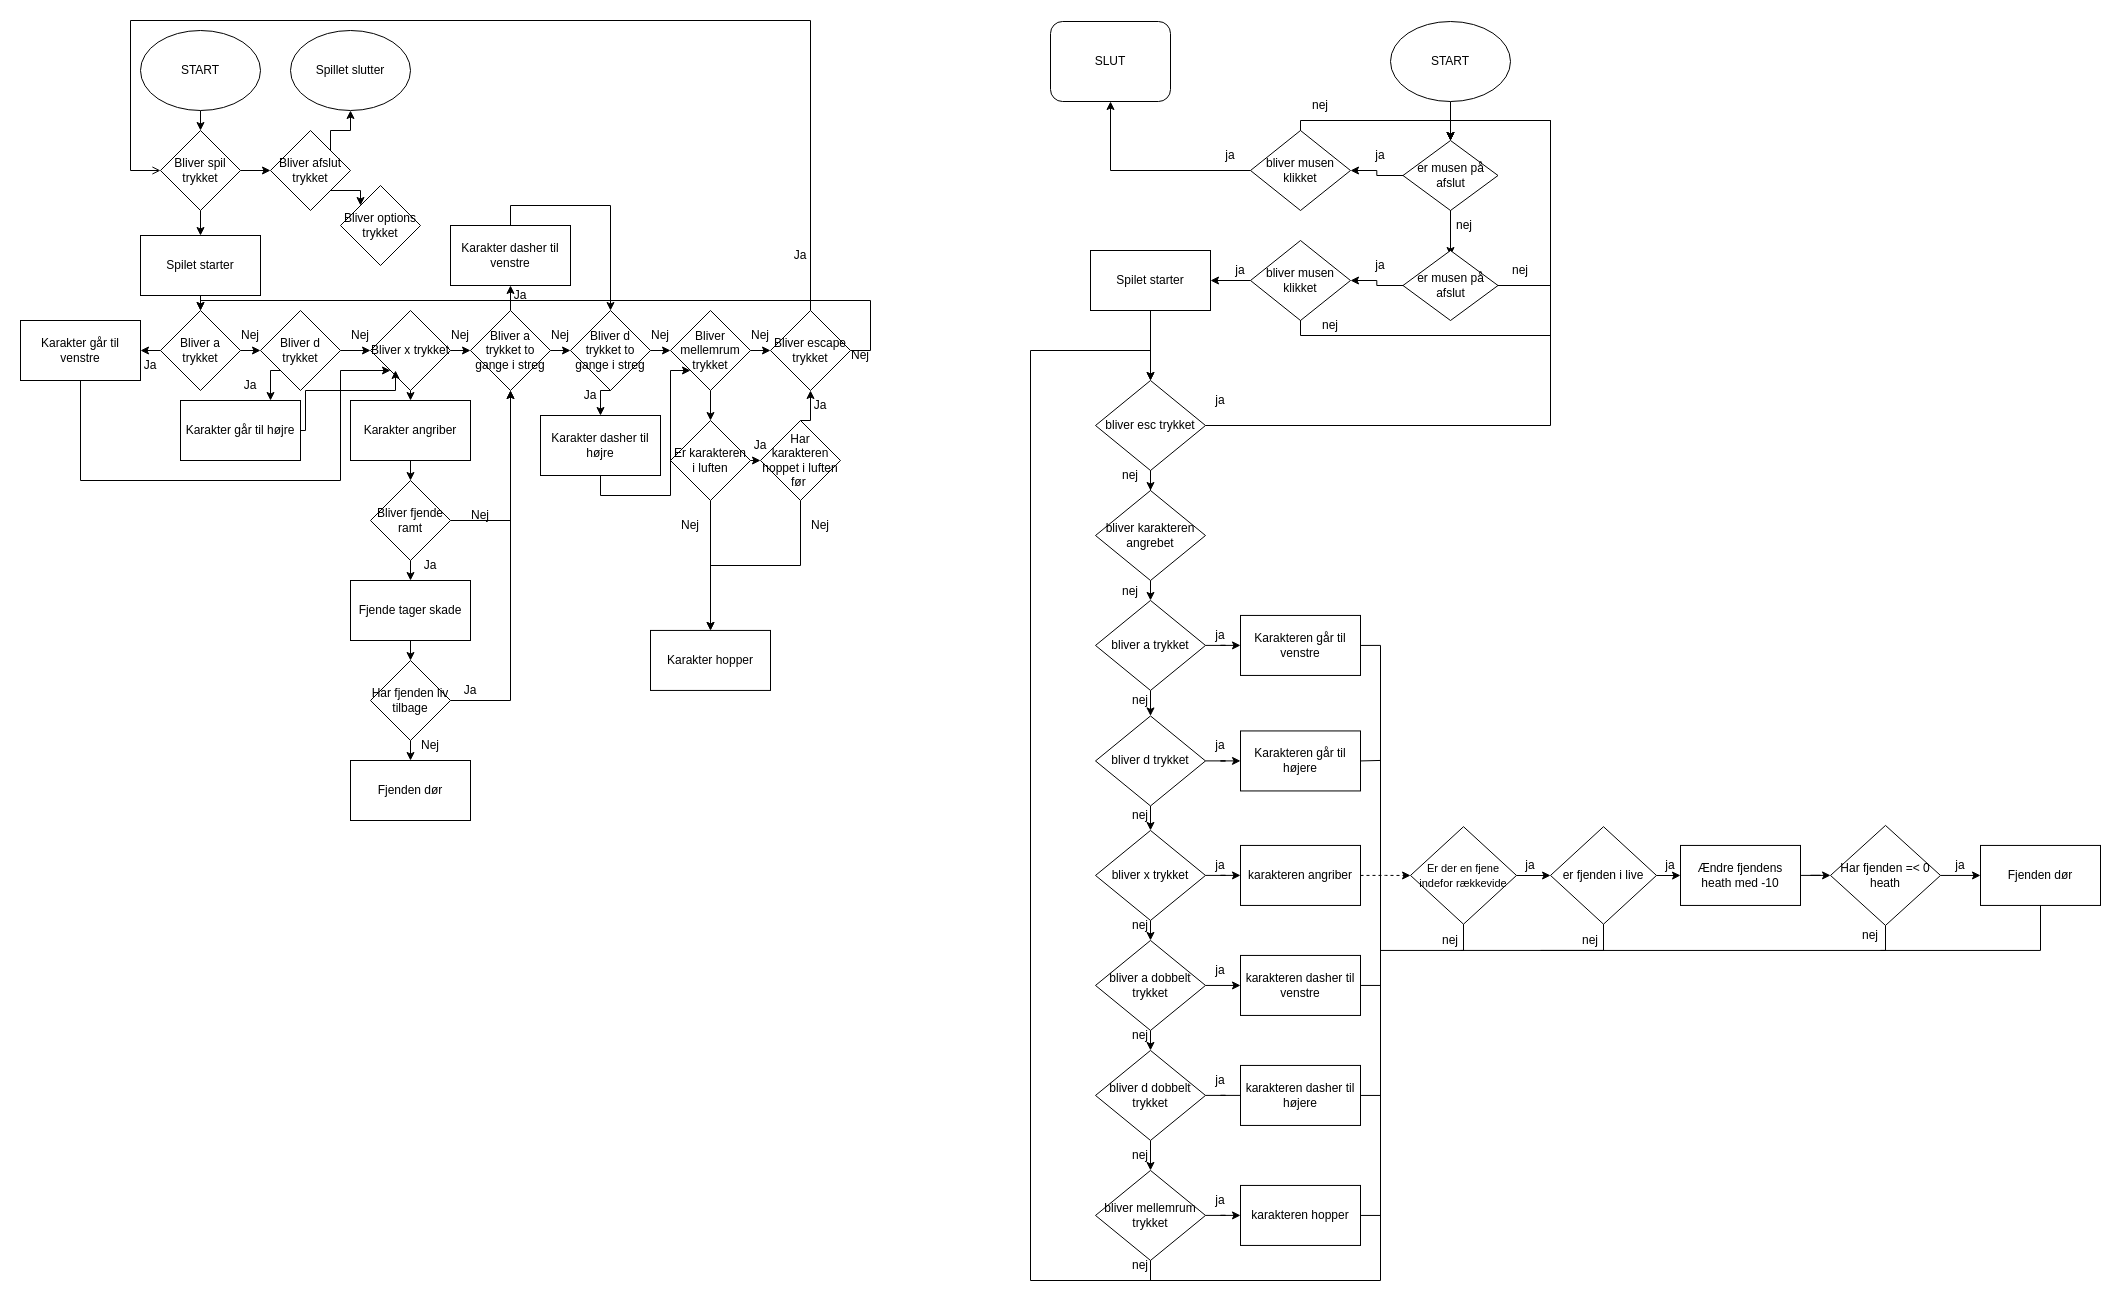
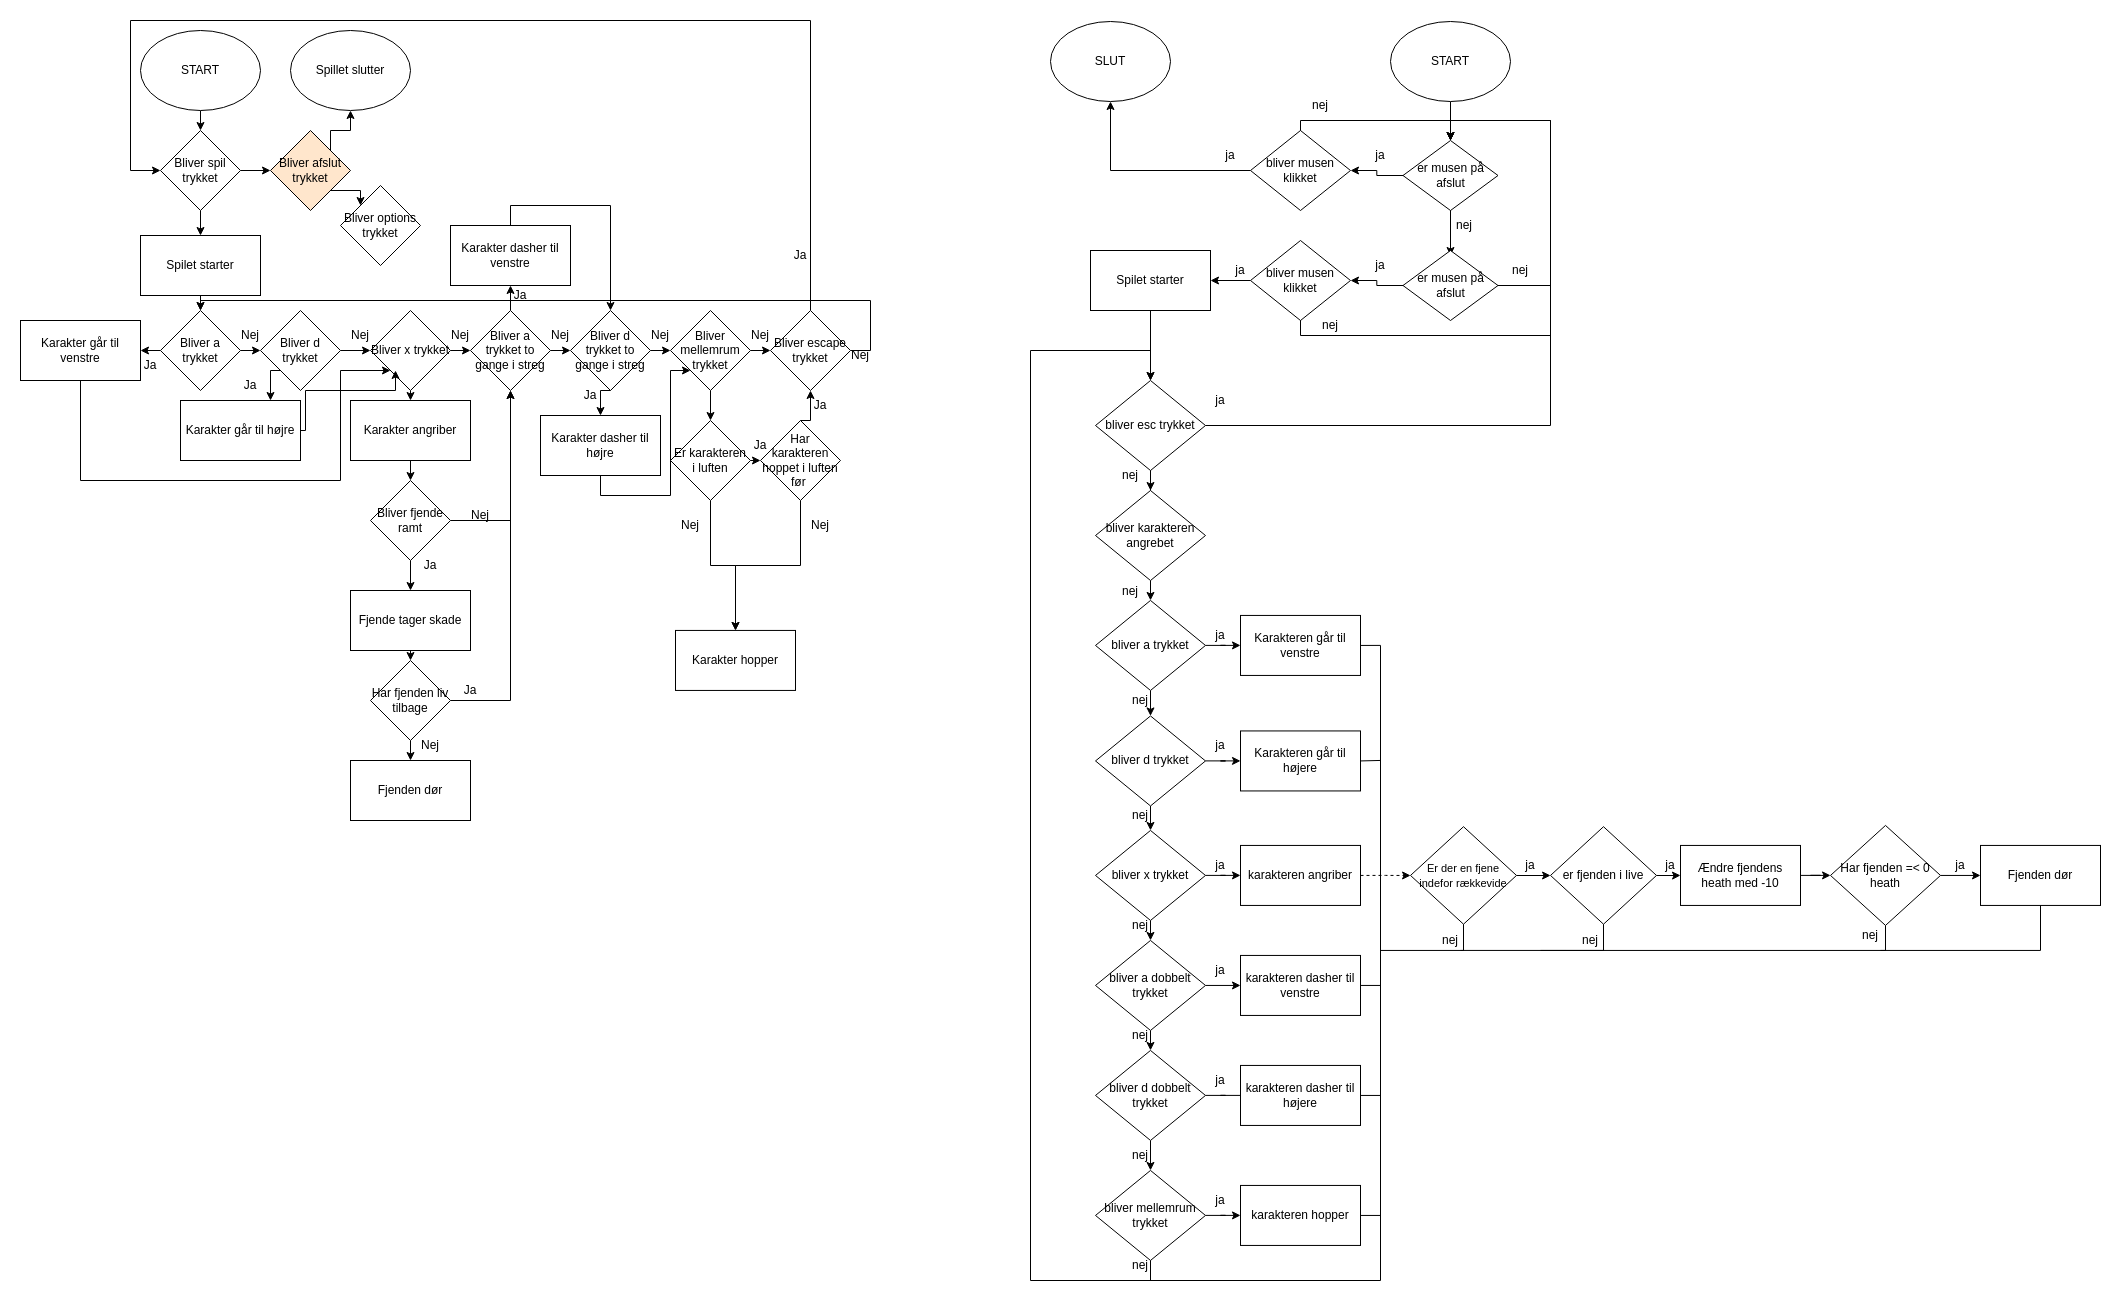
node "SLUT": shape rounded rectangle -> ellipse
edge "Bliver escape trykket" -> "Bliver spil trykket": arrowhead open -> classic
node "Bliver afslut trykket": fillcolor #ffffff -> #ffe6cc
node "Fjende tager skade": moved (411, 611) -> (411, 621)
node "Karakter hopper": moved (711, 660) -> (736, 660)
